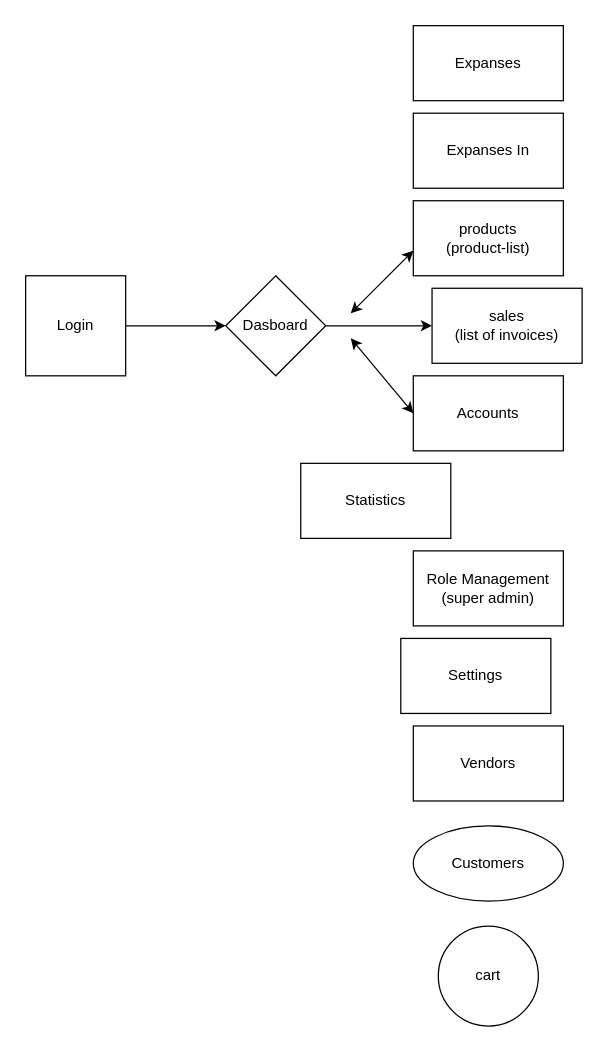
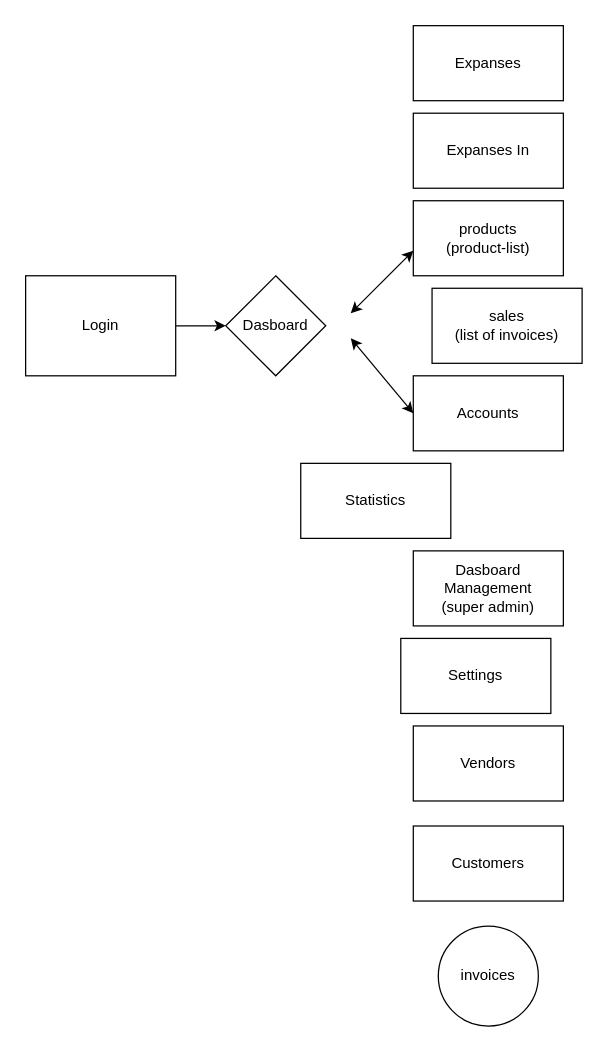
node "Login": size 100x100 -> 150x100
edge "Dasboard" -> "sales (list of invoices)": removed
node "Role Management (super admin)": label "Role Management (super admin)" -> "Dasboard Management (super admin)"
node "Customers": shape ellipse -> rectangle
node "cart": label "cart" -> "invoices"
